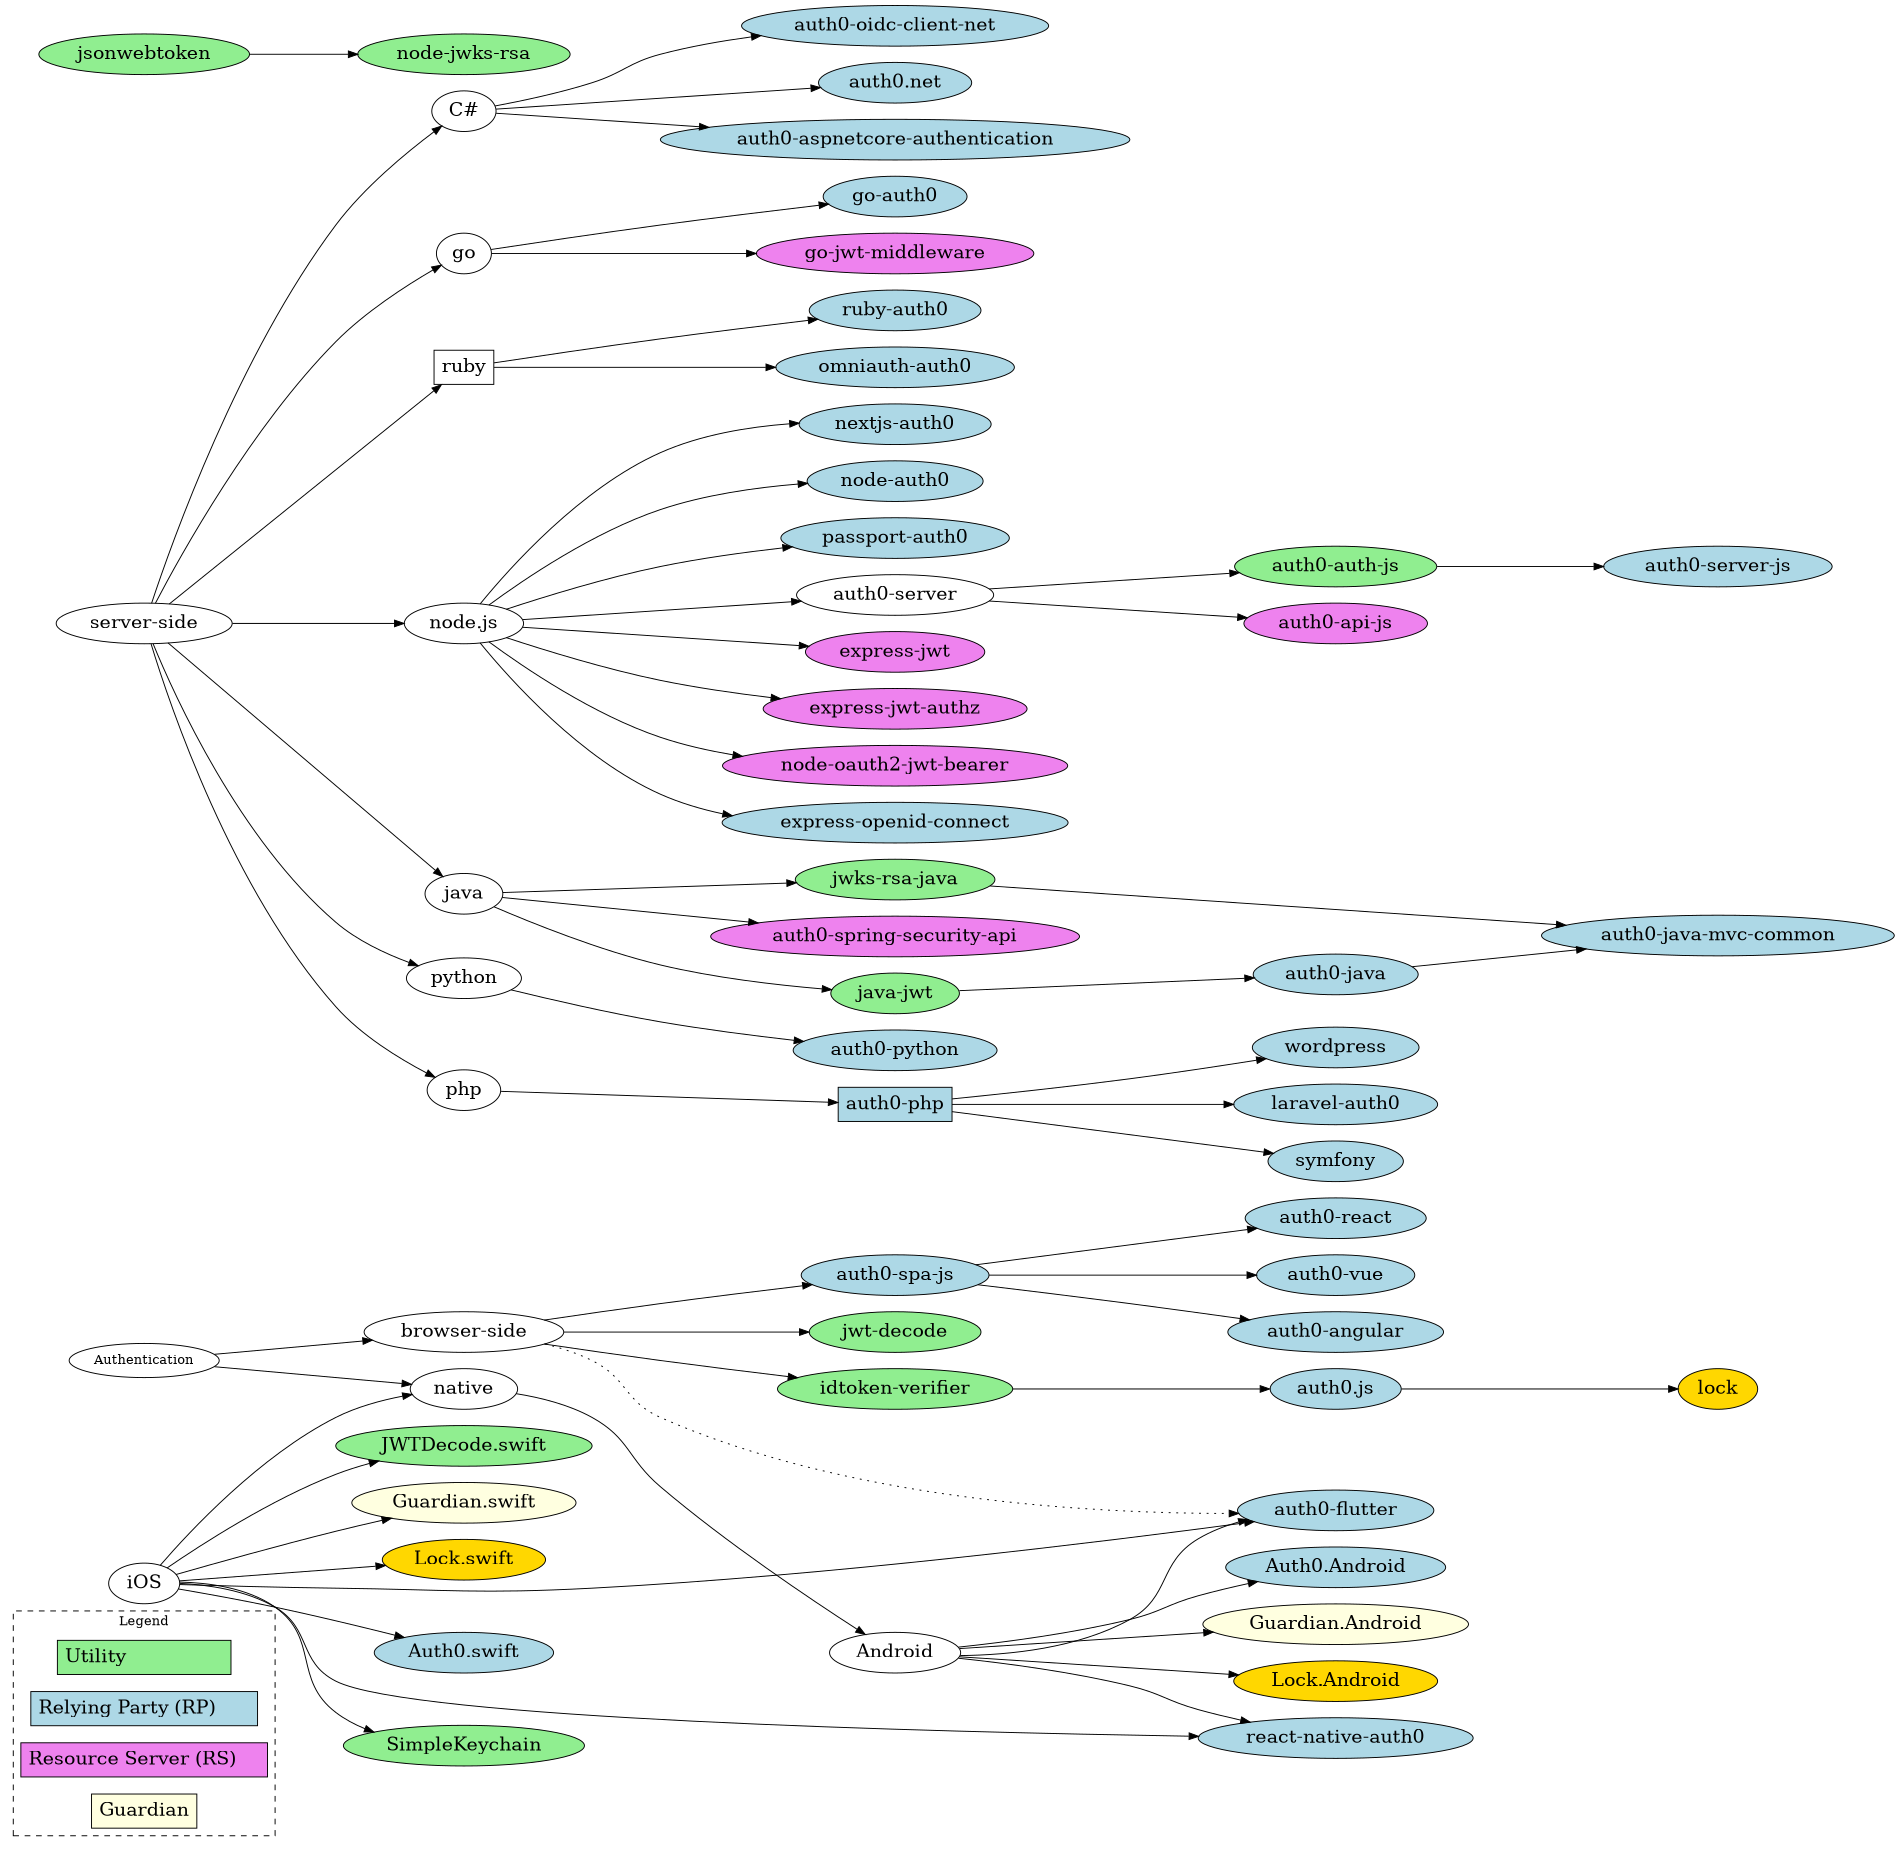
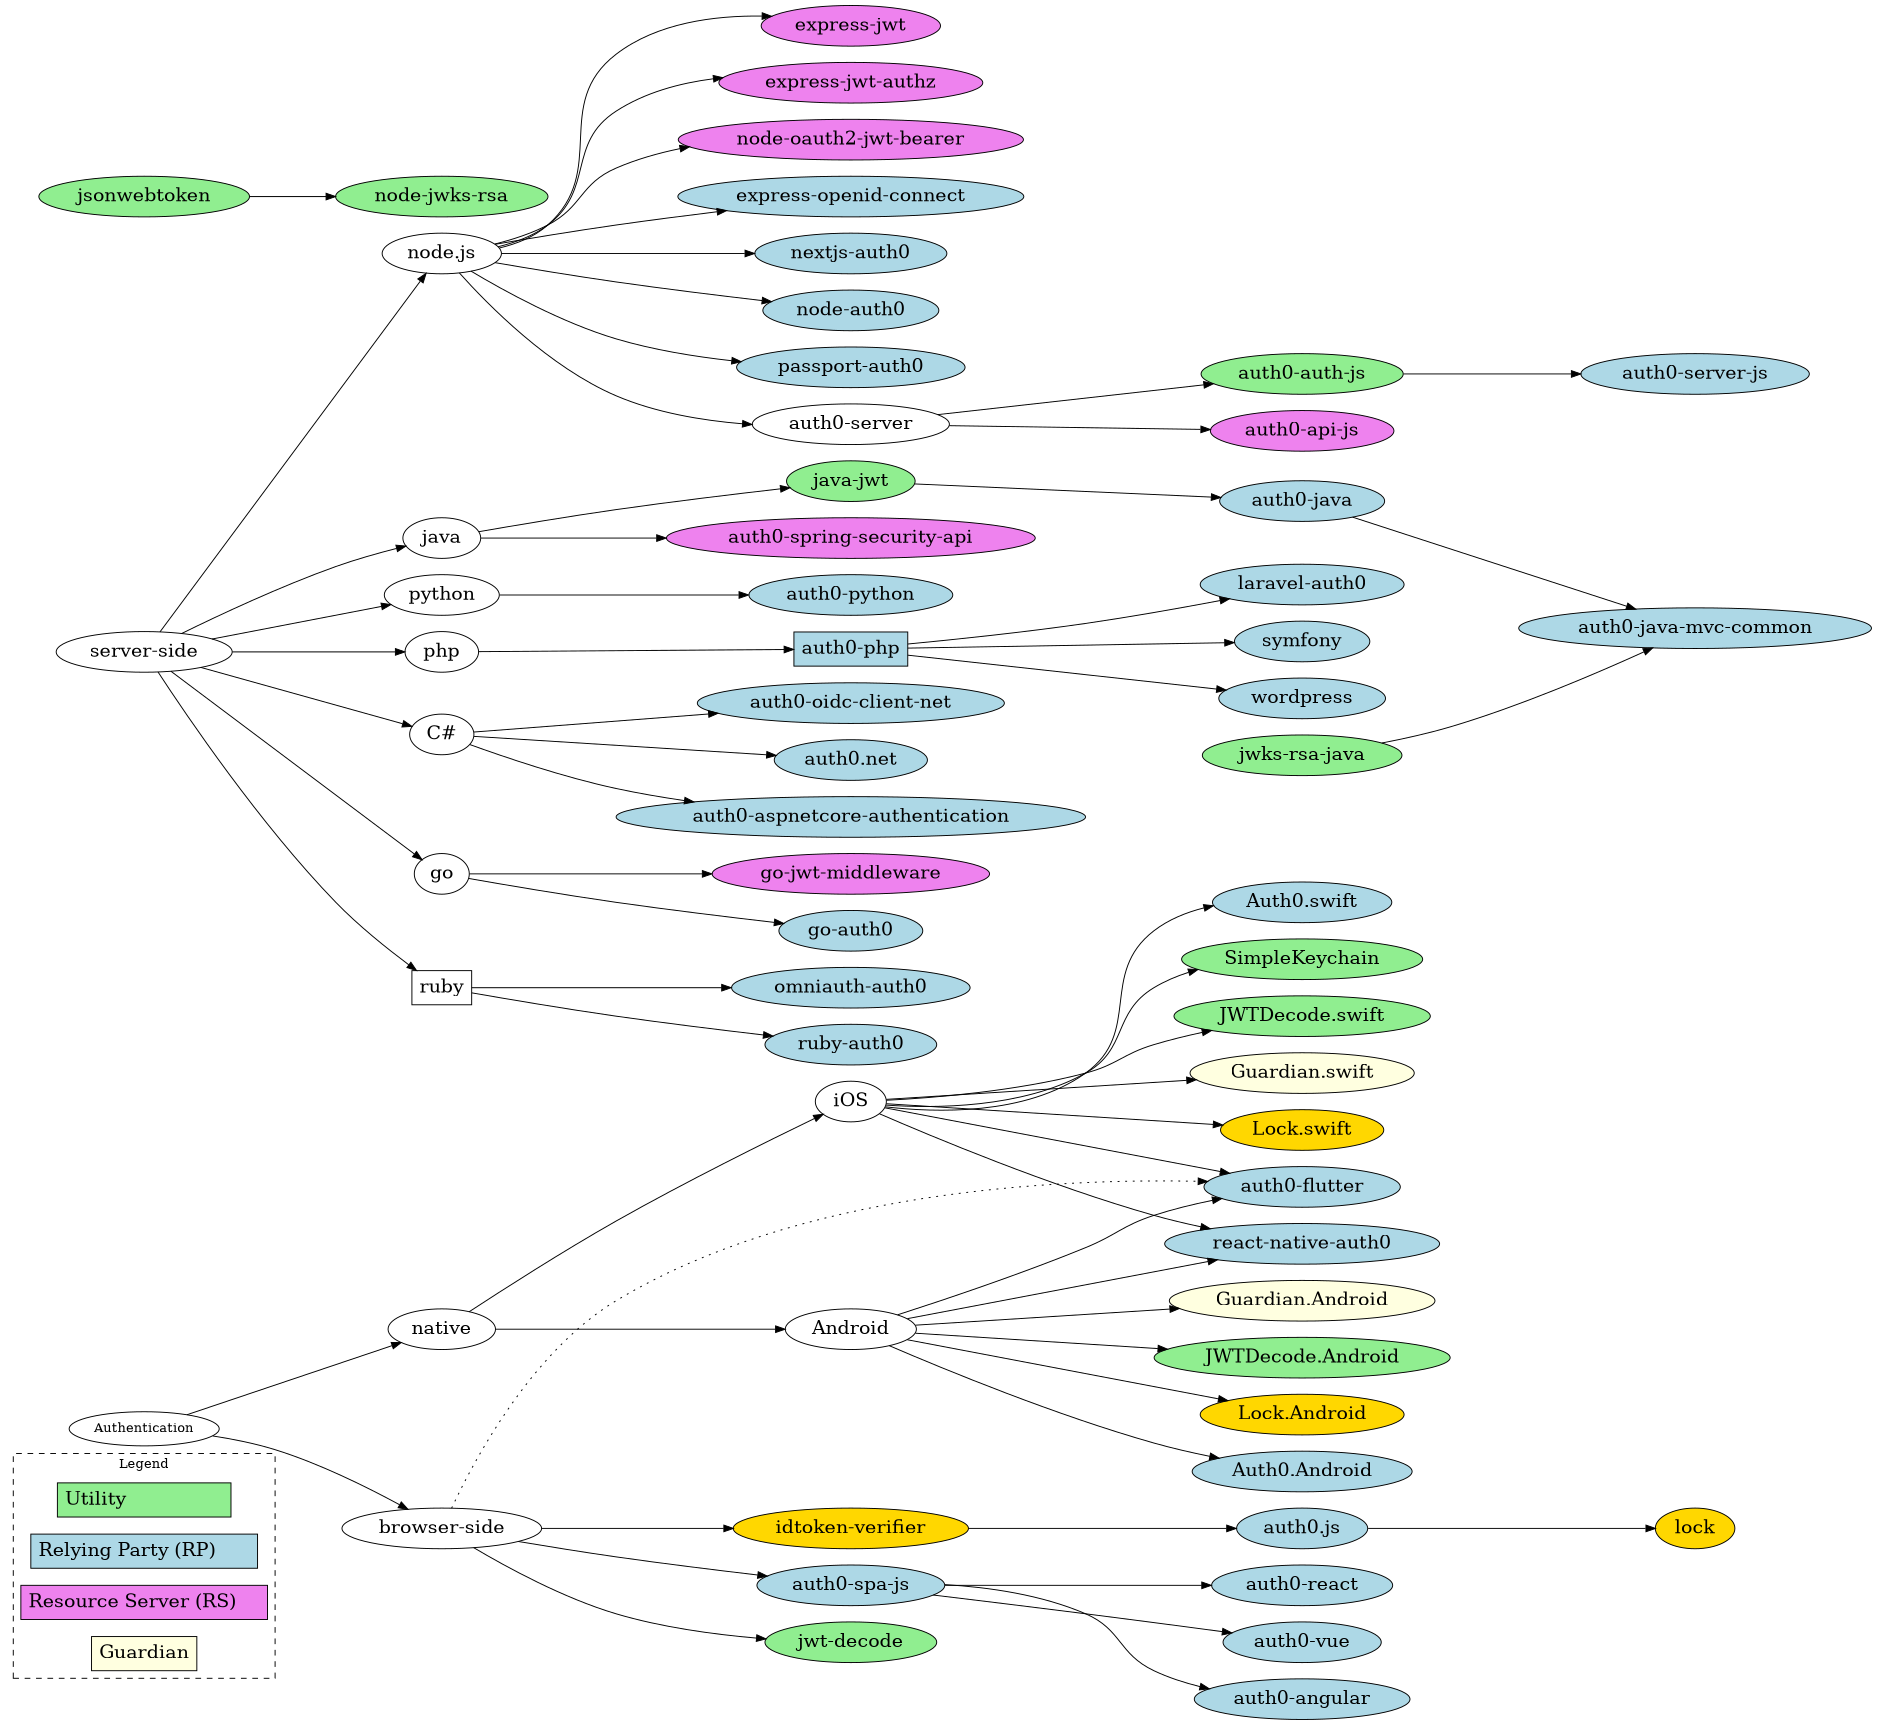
edge "java" -> "jwks-rsa-java": removed
node "JWTDecode.Android": added
node "idtoken-verifier": fillcolor lightgreen -> gold
edge "iOS" -> "native": reversed
